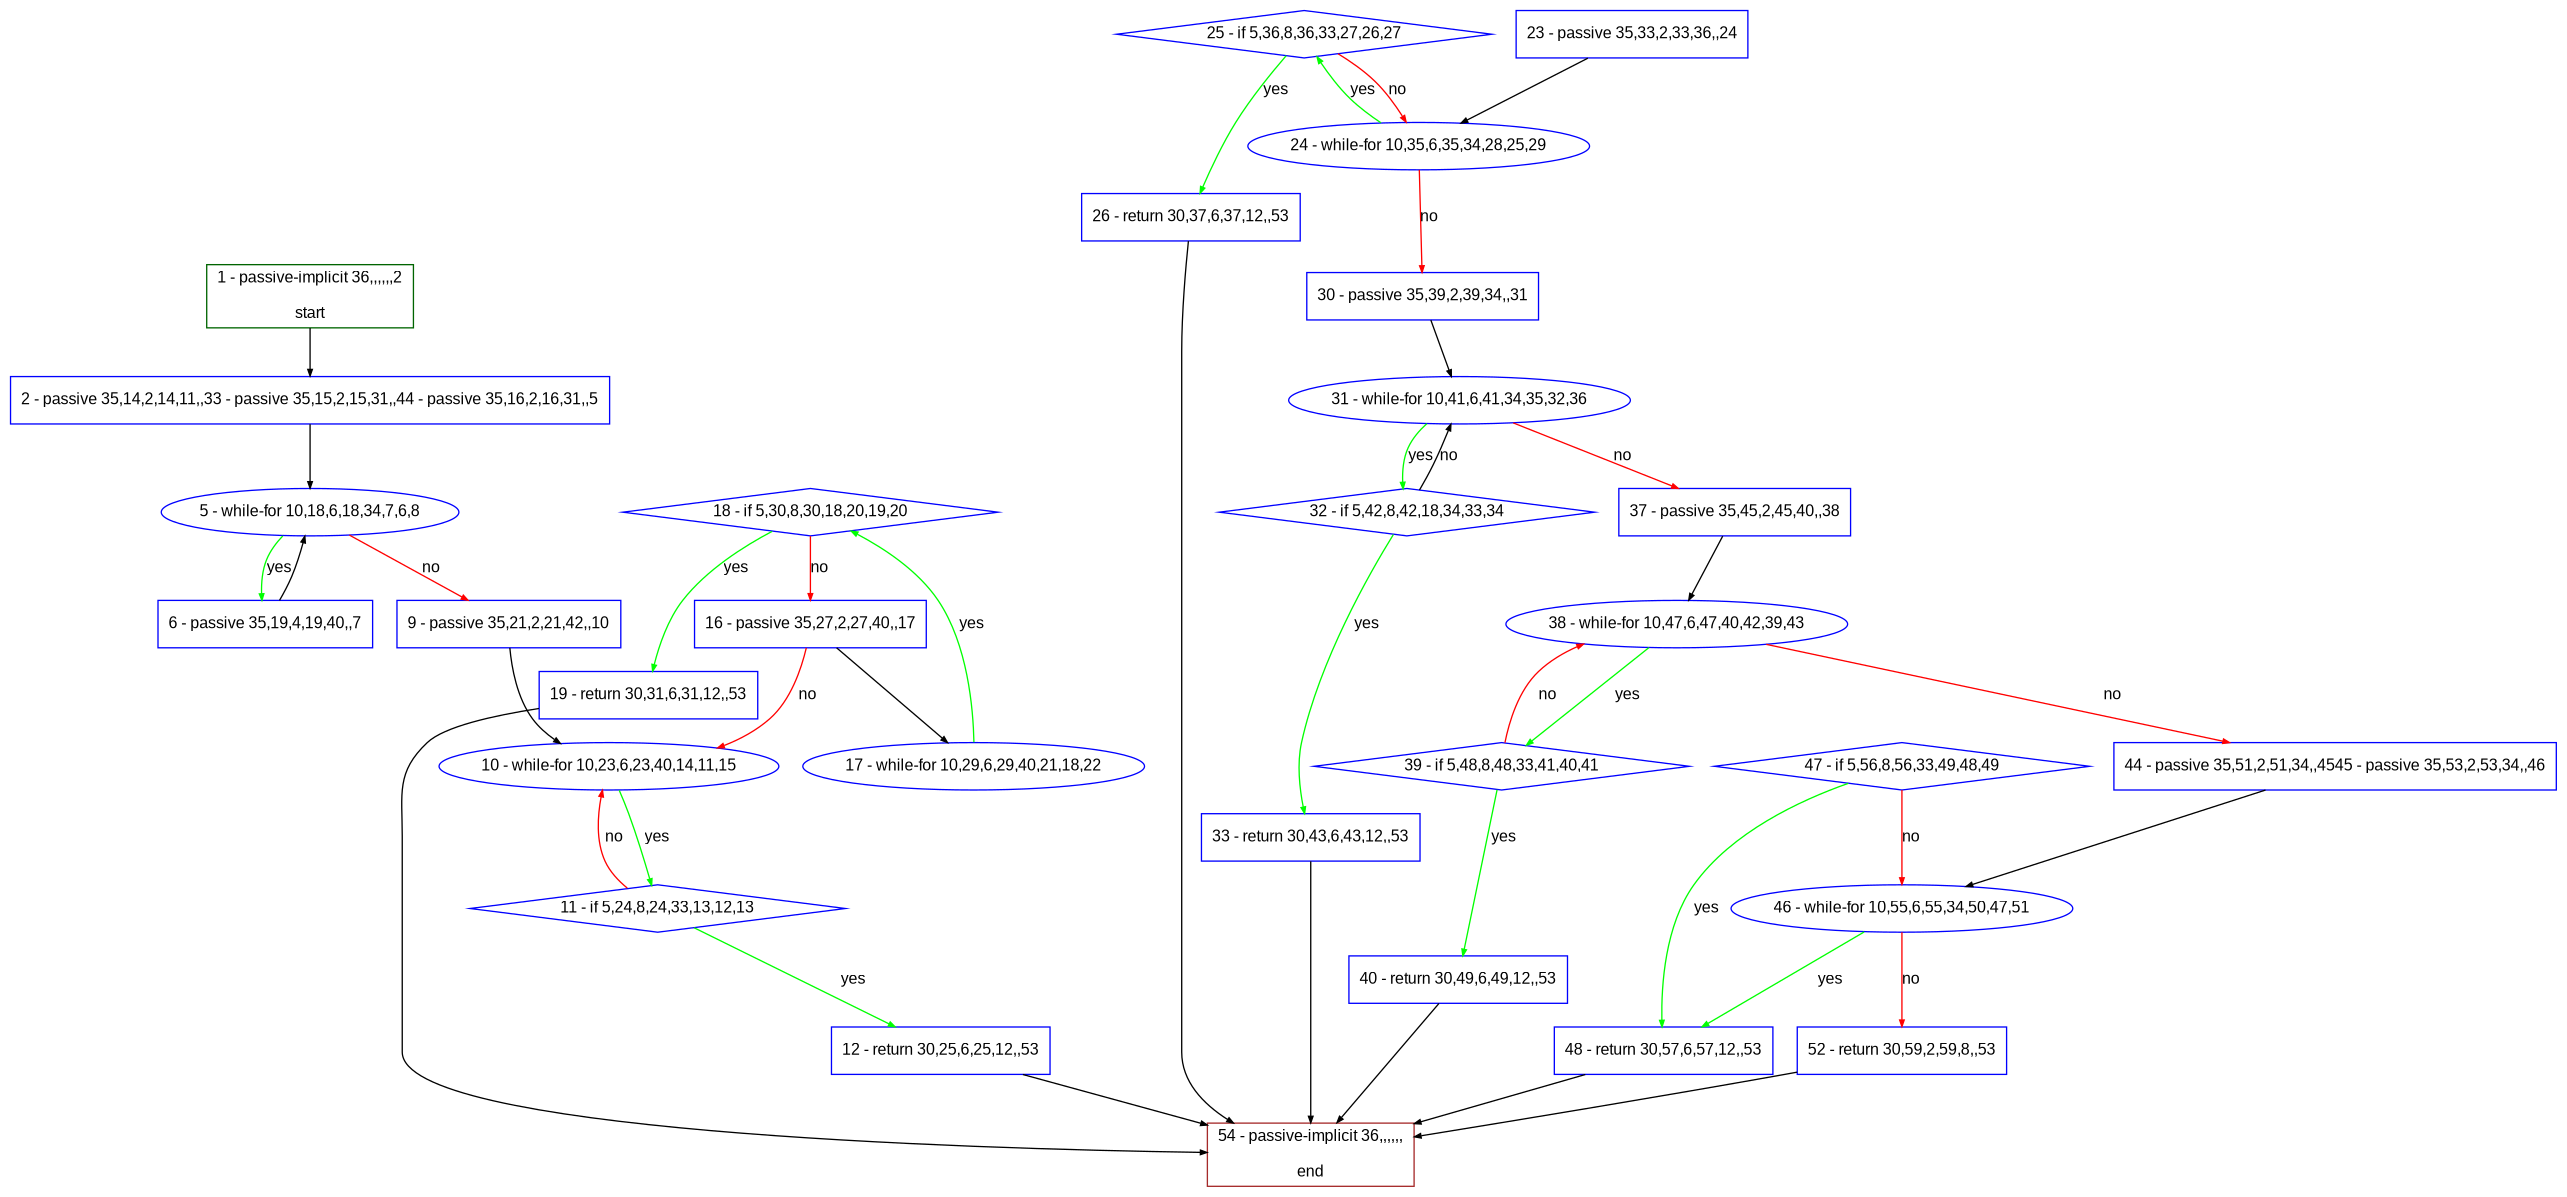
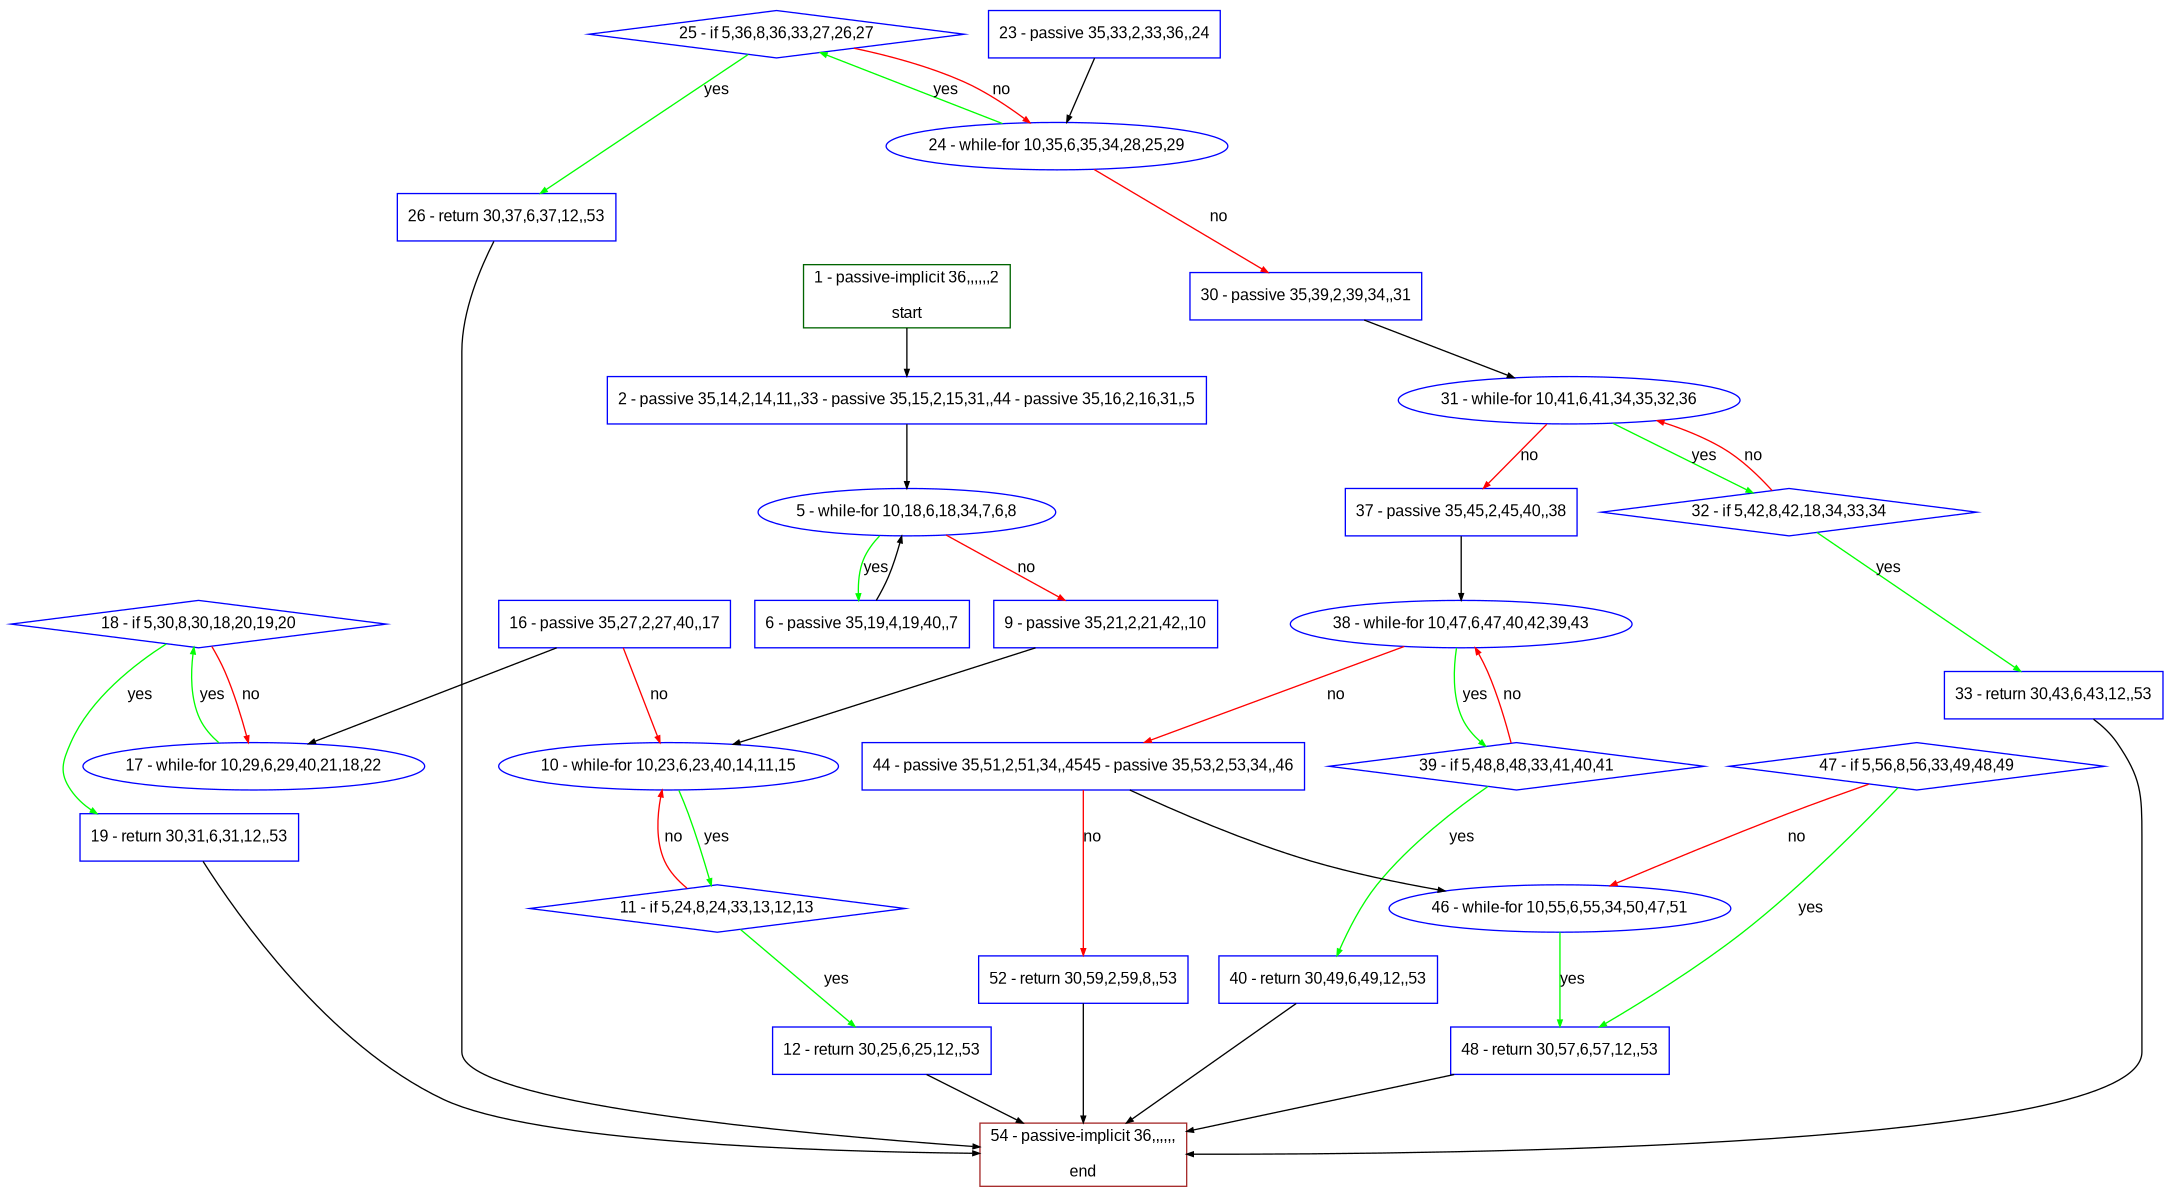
edge "32 - if 5,42,8,42,18,34,33,34" -> "31 - while-for 10,41,6,41,34,35,32,36": color #000000 -> #ff0000
edge "18 - if 5,30,8,30,18,20,19,20" -> "16 - passive 35,27,2,27,40,,17": now "18 - if 5,30,8,30,18,20,19,20" -> "17 - while-for 10,29,6,29,40,21,18,22"
edge "46 - while-for 10,55,6,55,34,50,47,51" -> "52 - return 30,59,2,59,8,,53": now "44 - passive 35,51,2,51,34,,4545 - passive 35,53,2,53,34,,46" -> "52 - return 30,59,2,59,8,,53"
